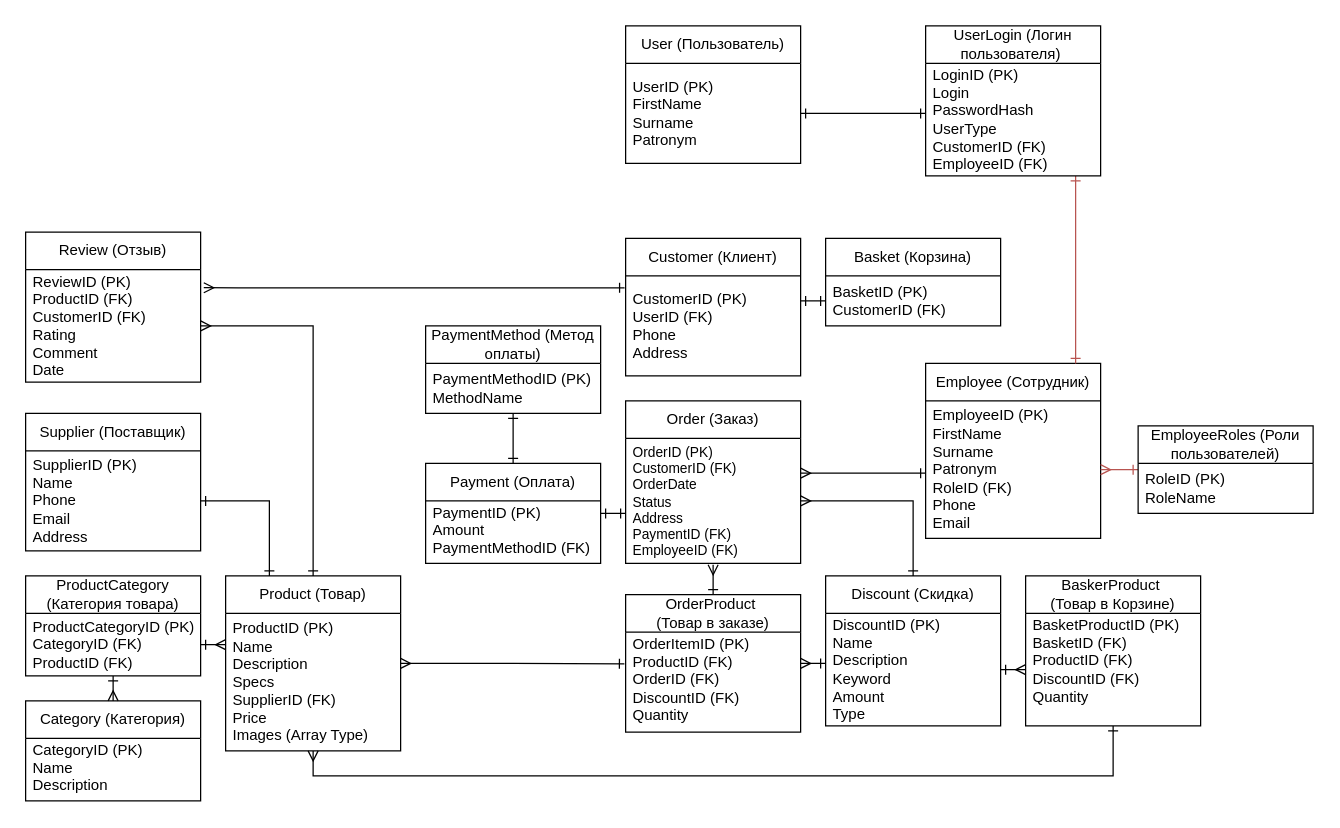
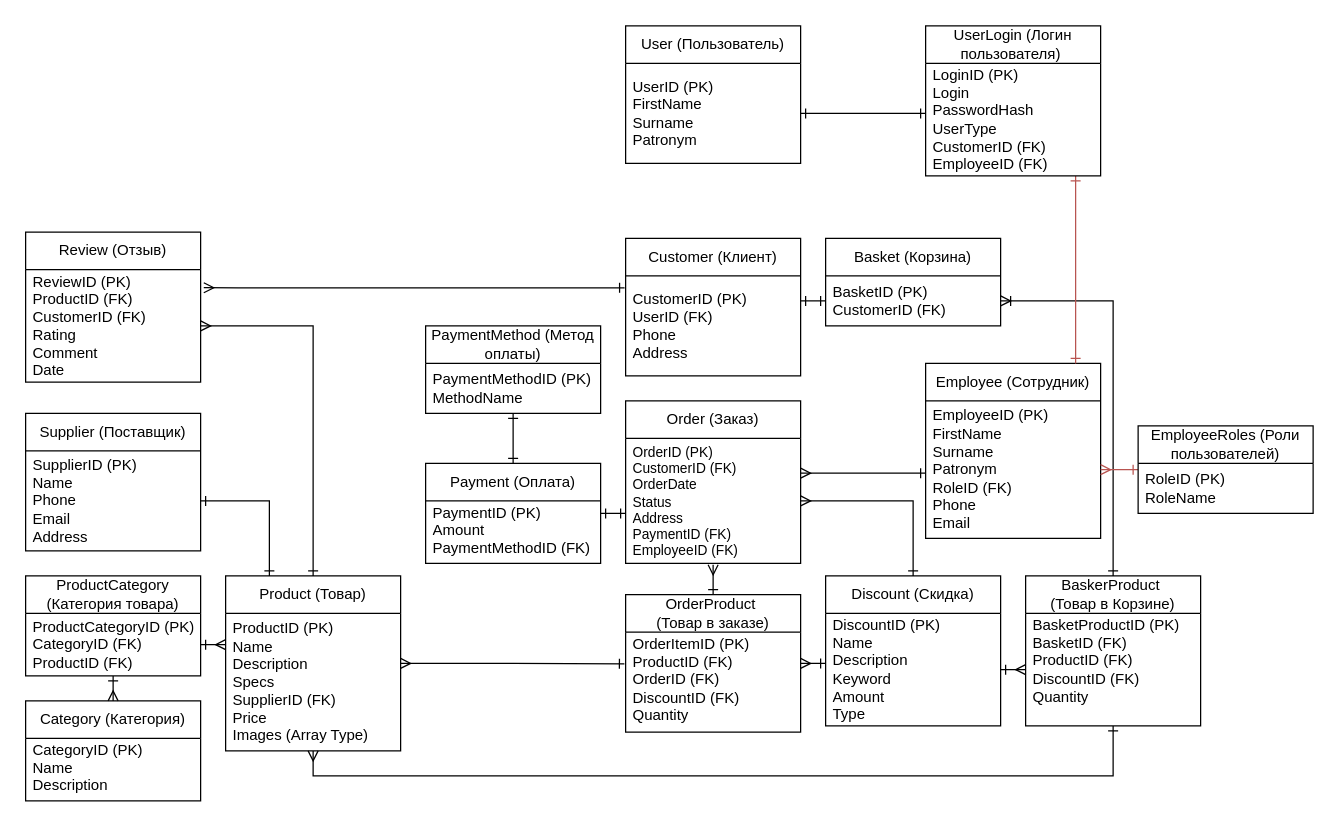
edge "Basket (Корзина)" -- "BaskerProduct (Товар в Корзине)": added
